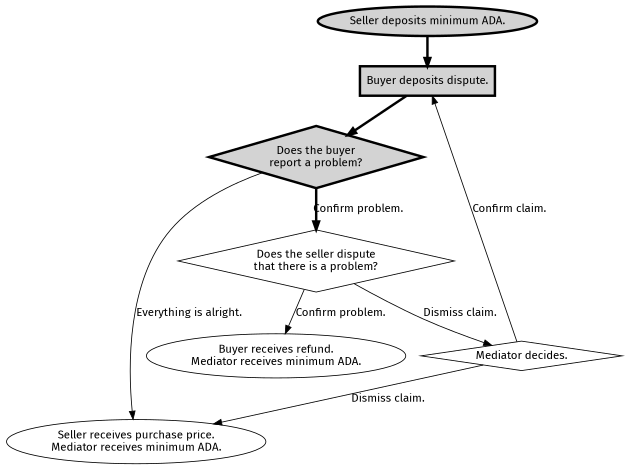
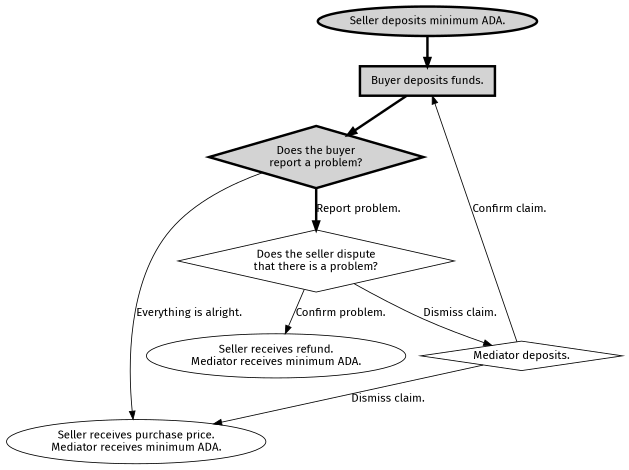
node "Buyer deposits dispute.": label "Buyer deposits dispute." -> "Buyer deposits funds."
edge "Does the buyer report a problem?" -> "Does the seller dispute that there is a problem?": label "Confirm problem." -> "Report problem."
node "Buyer receives refund. Mediator receives minimum ADA.": label "Buyer receives refund. Mediator receives minimum ADA." -> "Seller receives refund. Mediator receives minimum ADA."
node "Mediator decides.": label "Mediator decides." -> "Mediator deposits."
